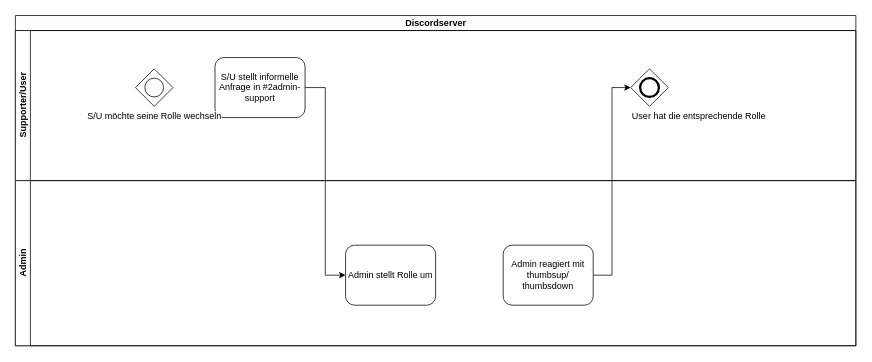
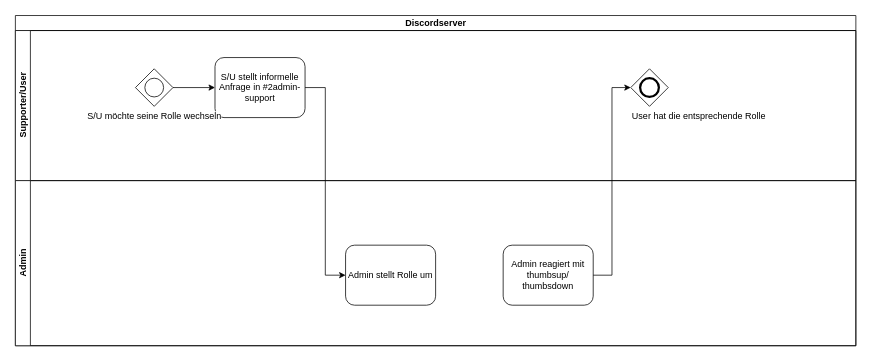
edge "S/U möchte seine Rolle wechseln" -> "S/U stellt informelle Anfrage in #2admin-support": added
